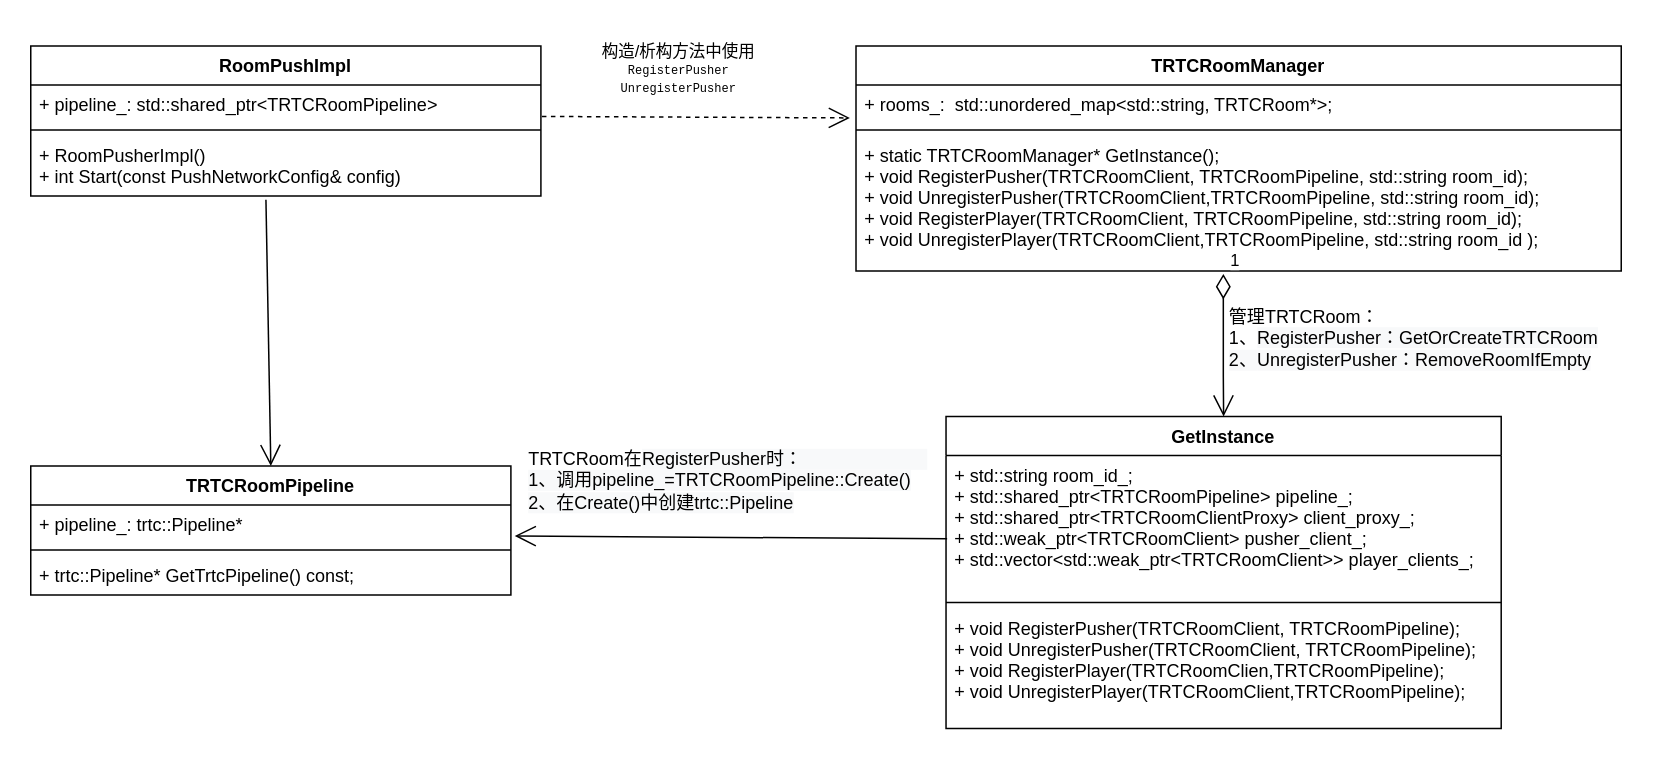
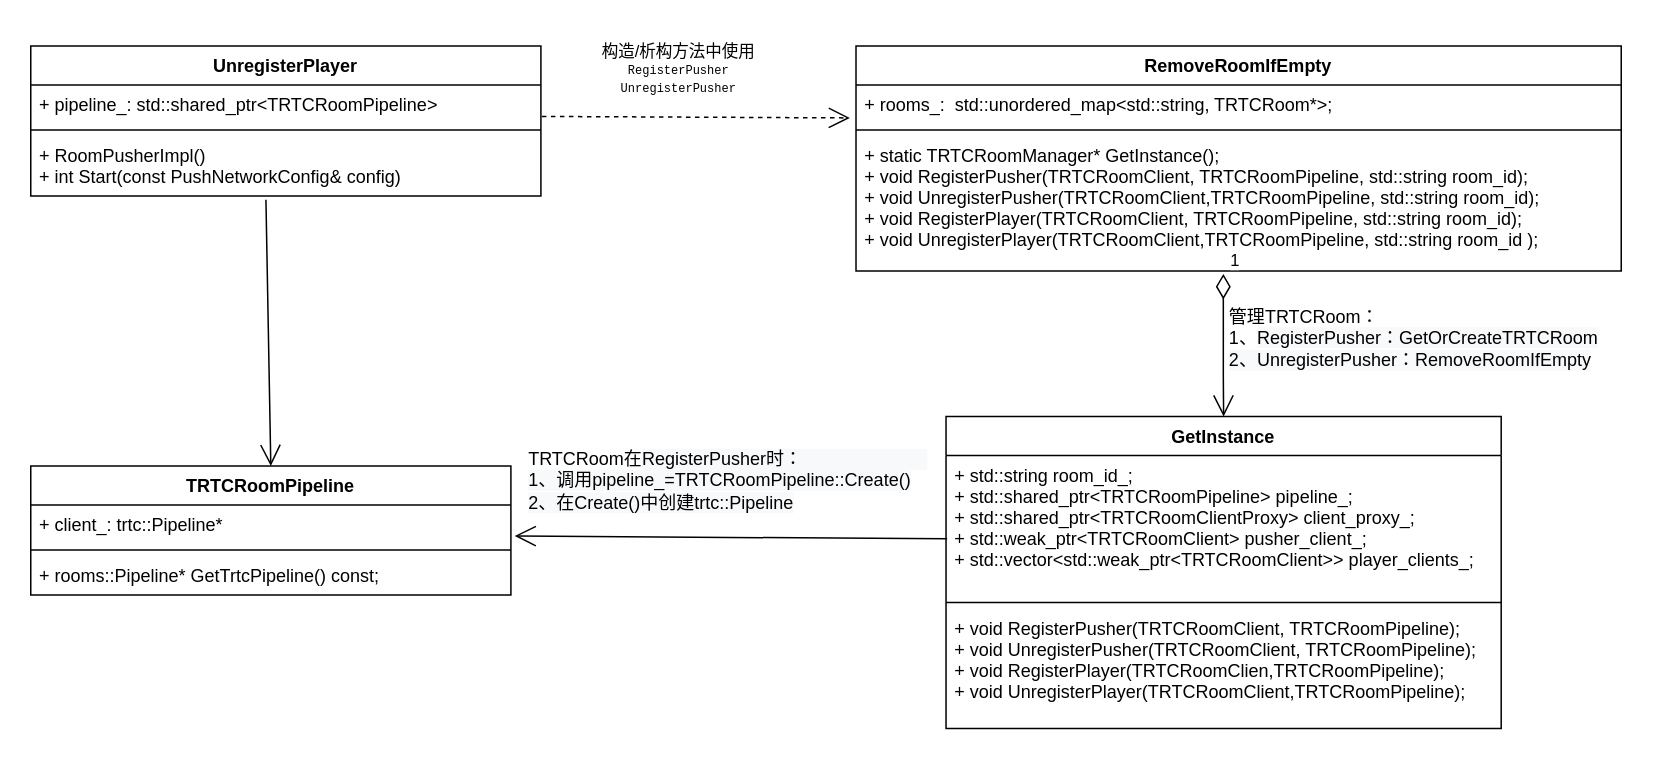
node "RoomPushImpl": label "RoomPushImpl" -> "UnregisterPlayer"
node "TRTCRoomManager": label "TRTCRoomManager" -> "RemoveRoomIfEmpty"
node "+ pipeline_: trtc::Pipeline*": label "+ pipeline_: trtc::Pipeline*" -> "+ client_: trtc::Pipeline*"
node "+ trtc::Pipeline* GetTrtcPipeline() const;": label "+ trtc::Pipeline* GetTrtcPipeline() const;" -> "+ rooms::Pipeline* GetTrtcPipeline() const;"
